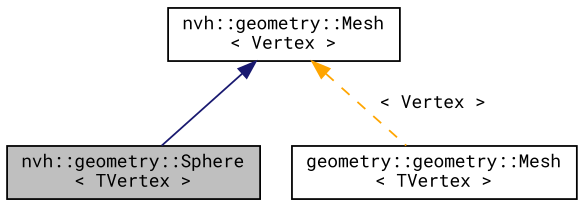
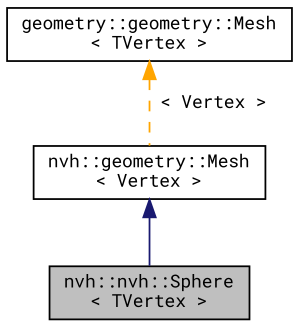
edge "geometry::geometry::Mesh < TVertex >" -> "nvh::geometry::Mesh < Vertex >": reversed
node "nvh::geometry::Sphere < TVertex >": label "nvh::geometry::Sphere < TVertex >" -> "nvh::nvh::Sphere < TVertex >"
